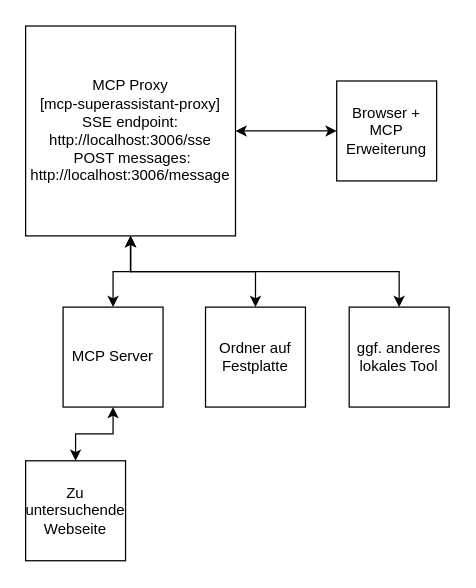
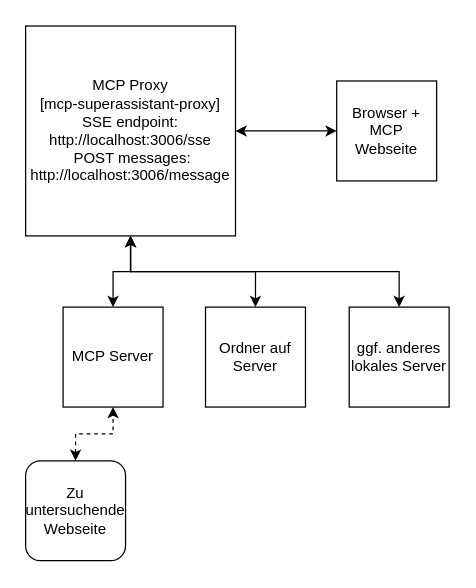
node "Browser + MCP Erweiterung": label "Browser + MCP Erweiterung" -> "Browser + MCP Webseite"
node "Ordner auf Festplatte": label "Ordner auf Festplatte" -> "Ordner auf Server"
node "ggf. anderes lokales Tool": label "ggf. anderes lokales Tool" -> "ggf. anderes lokales Server"
edge "MCP Server" -- "Zu untersuchende Webseite": style solid -> dashed
node "Zu untersuchende Webseite": shape rectangle -> rounded rectangle
